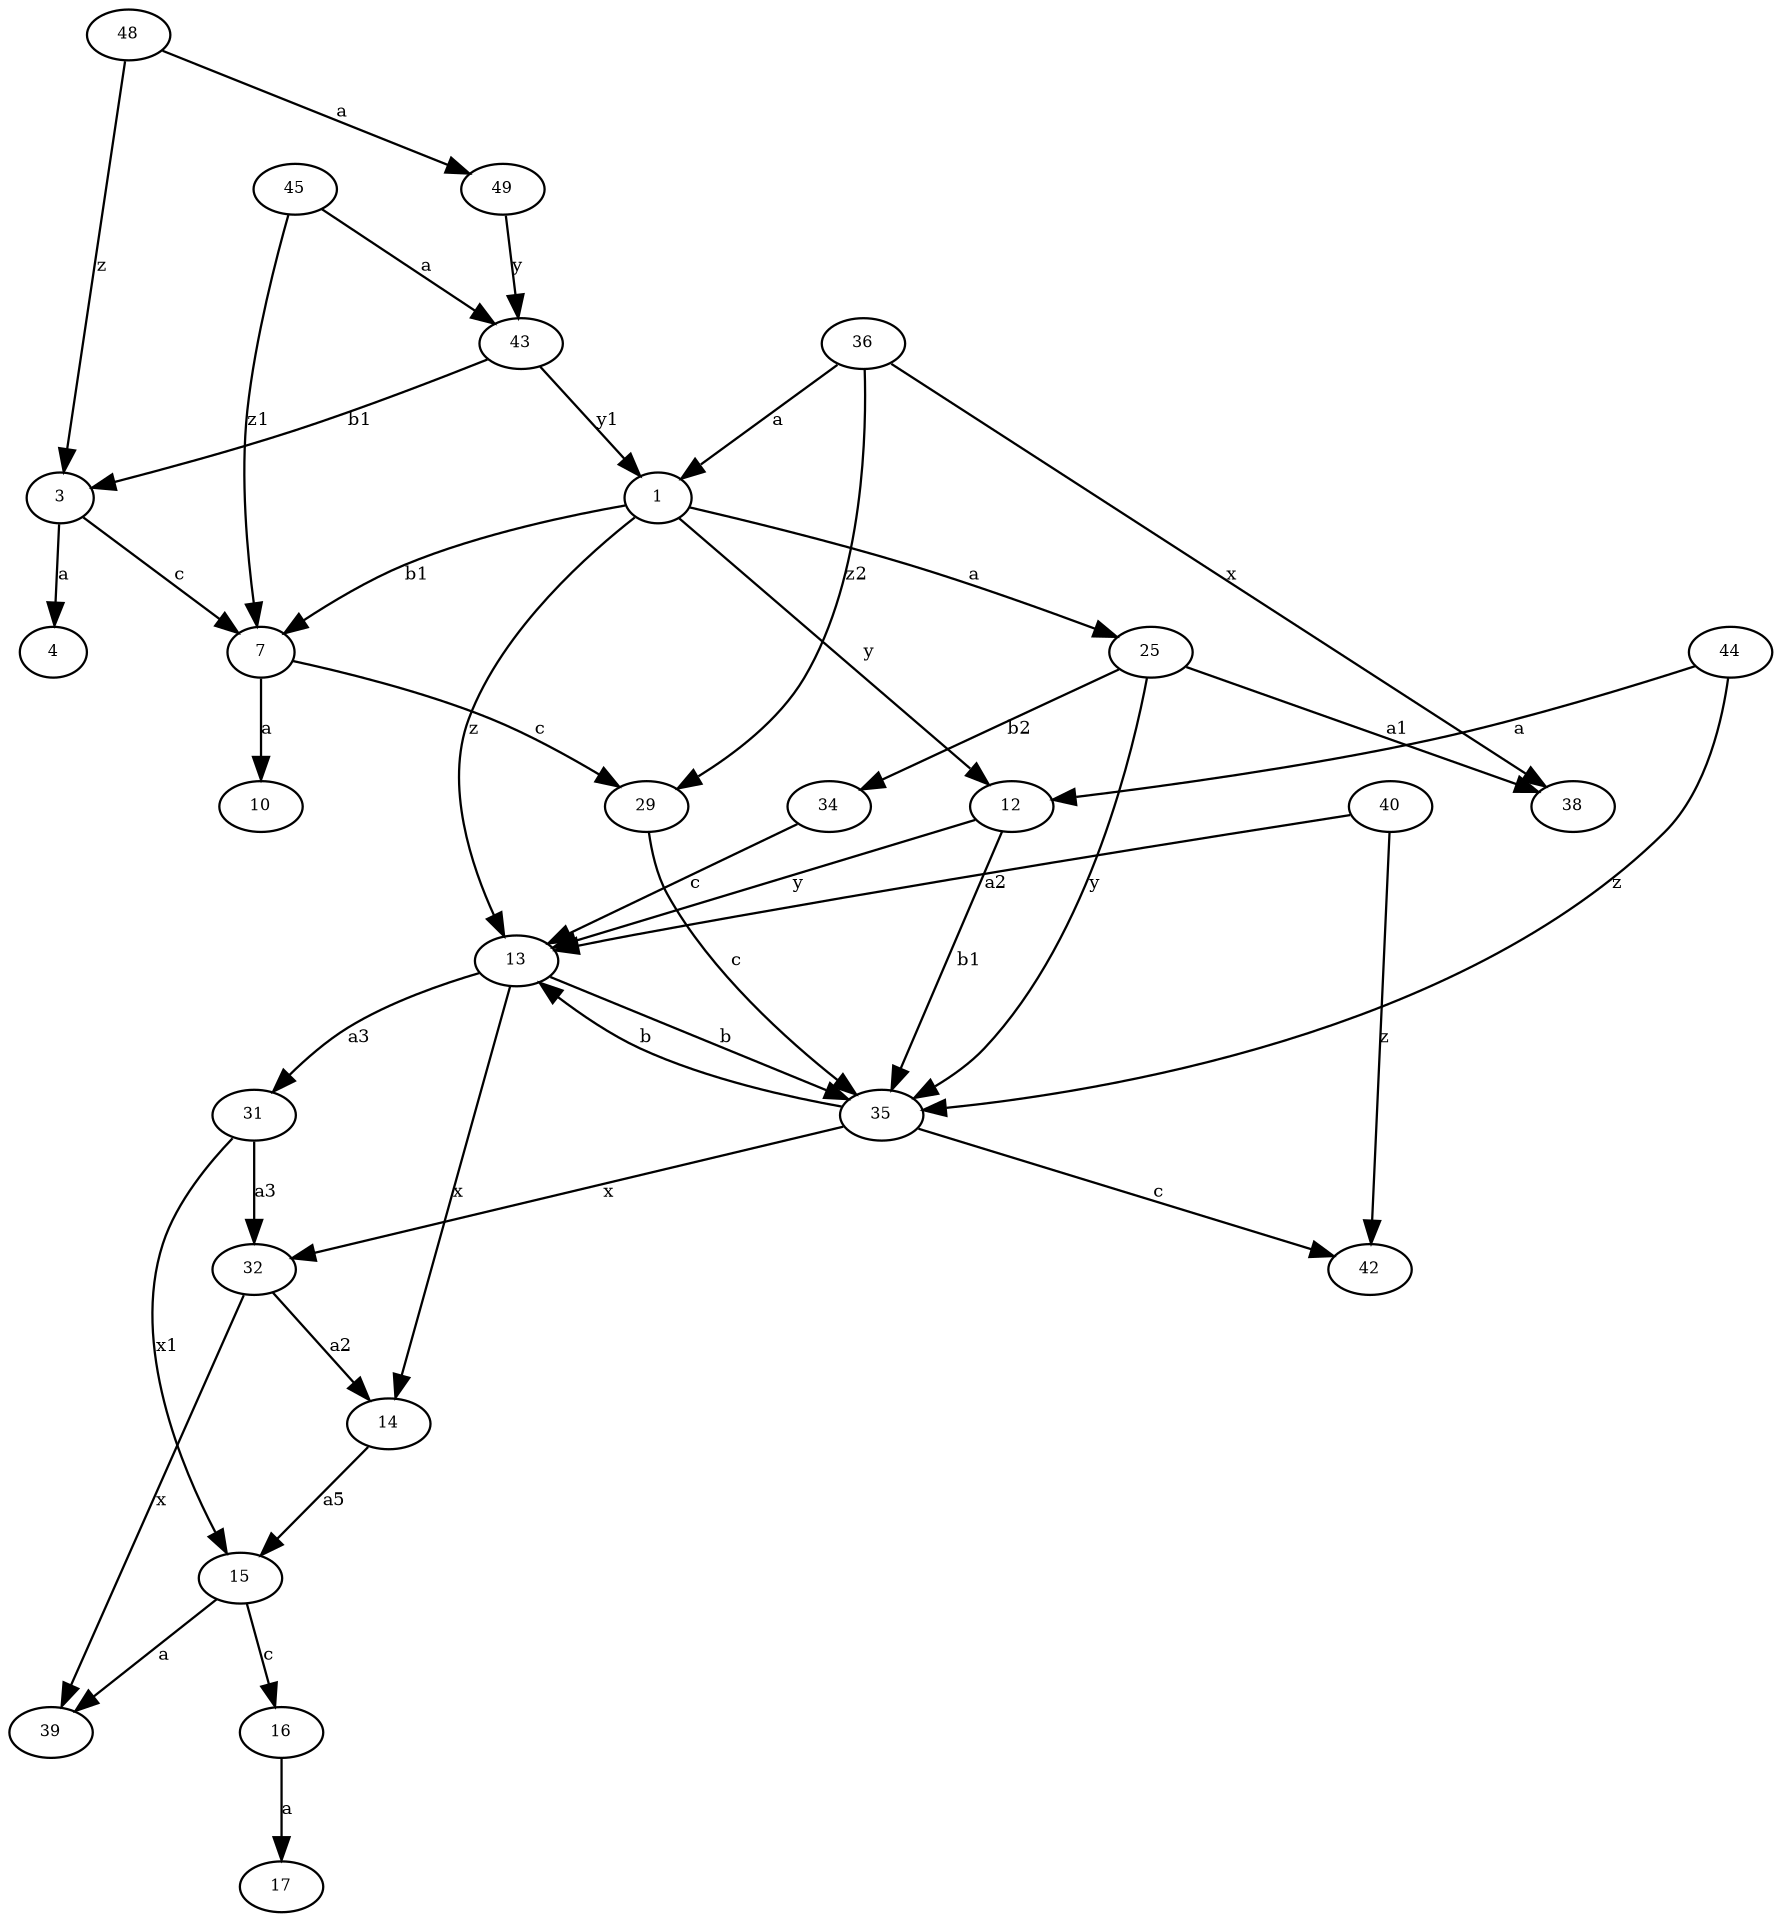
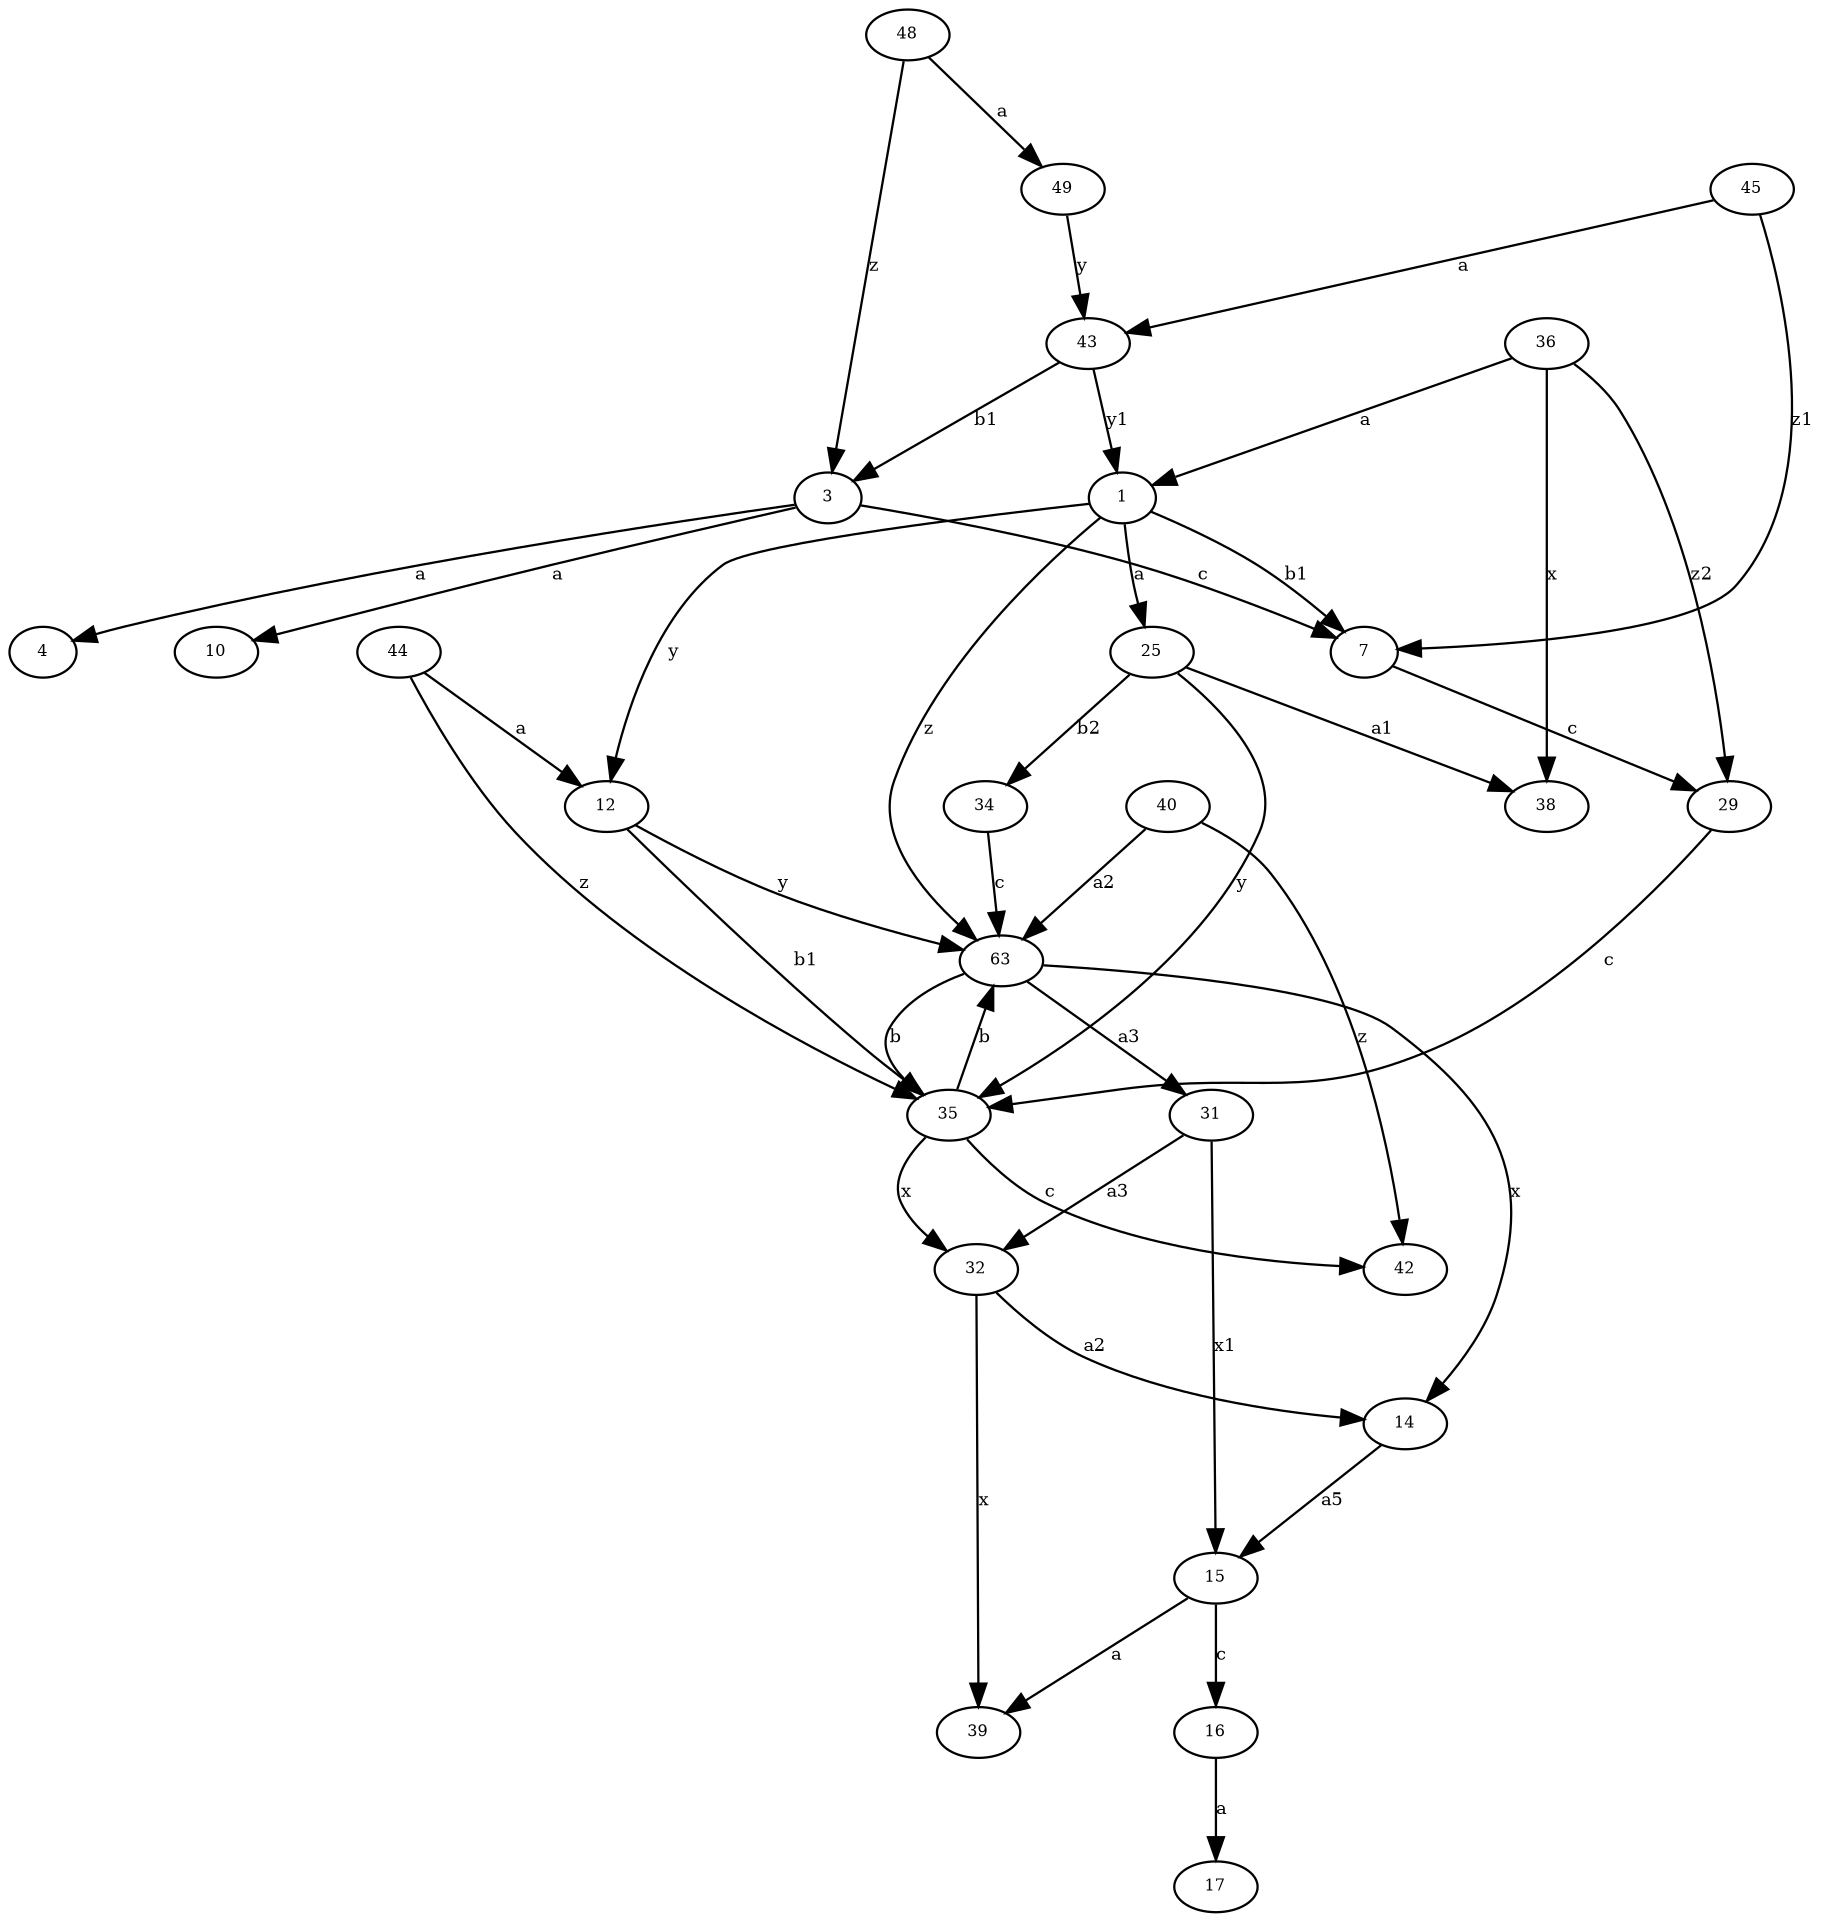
edge "7" -> "10": now "3" -> "10"
node "13": label "13" -> "63"
